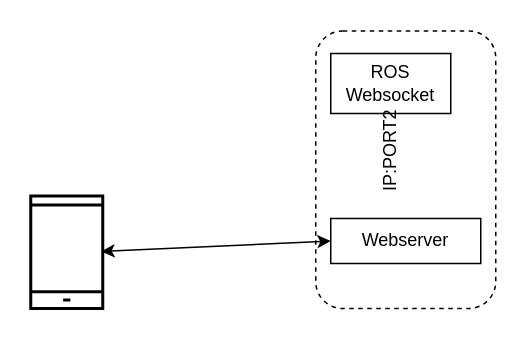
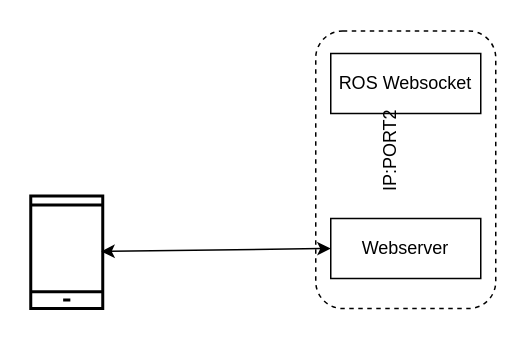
node "ROS Websocket": size 120x60 -> 150x60
node "Webserver": size 150x45 -> 150x60
